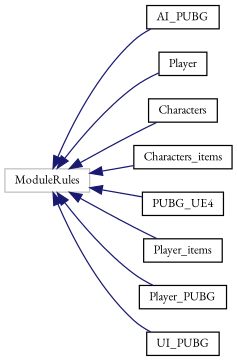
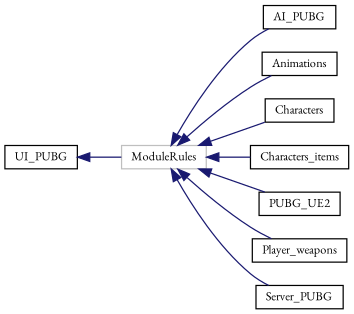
node "Player": label "Player" -> "Animations"
node "PUBG_UE4": label "PUBG_UE4" -> "PUBG_UE2"
node "Player_items": label "Player_items" -> "Player_weapons"
edge "UI_PUBG" -> "ModuleRules": reversed
node "Player_PUBG": label "Player_PUBG" -> "Server_PUBG"
